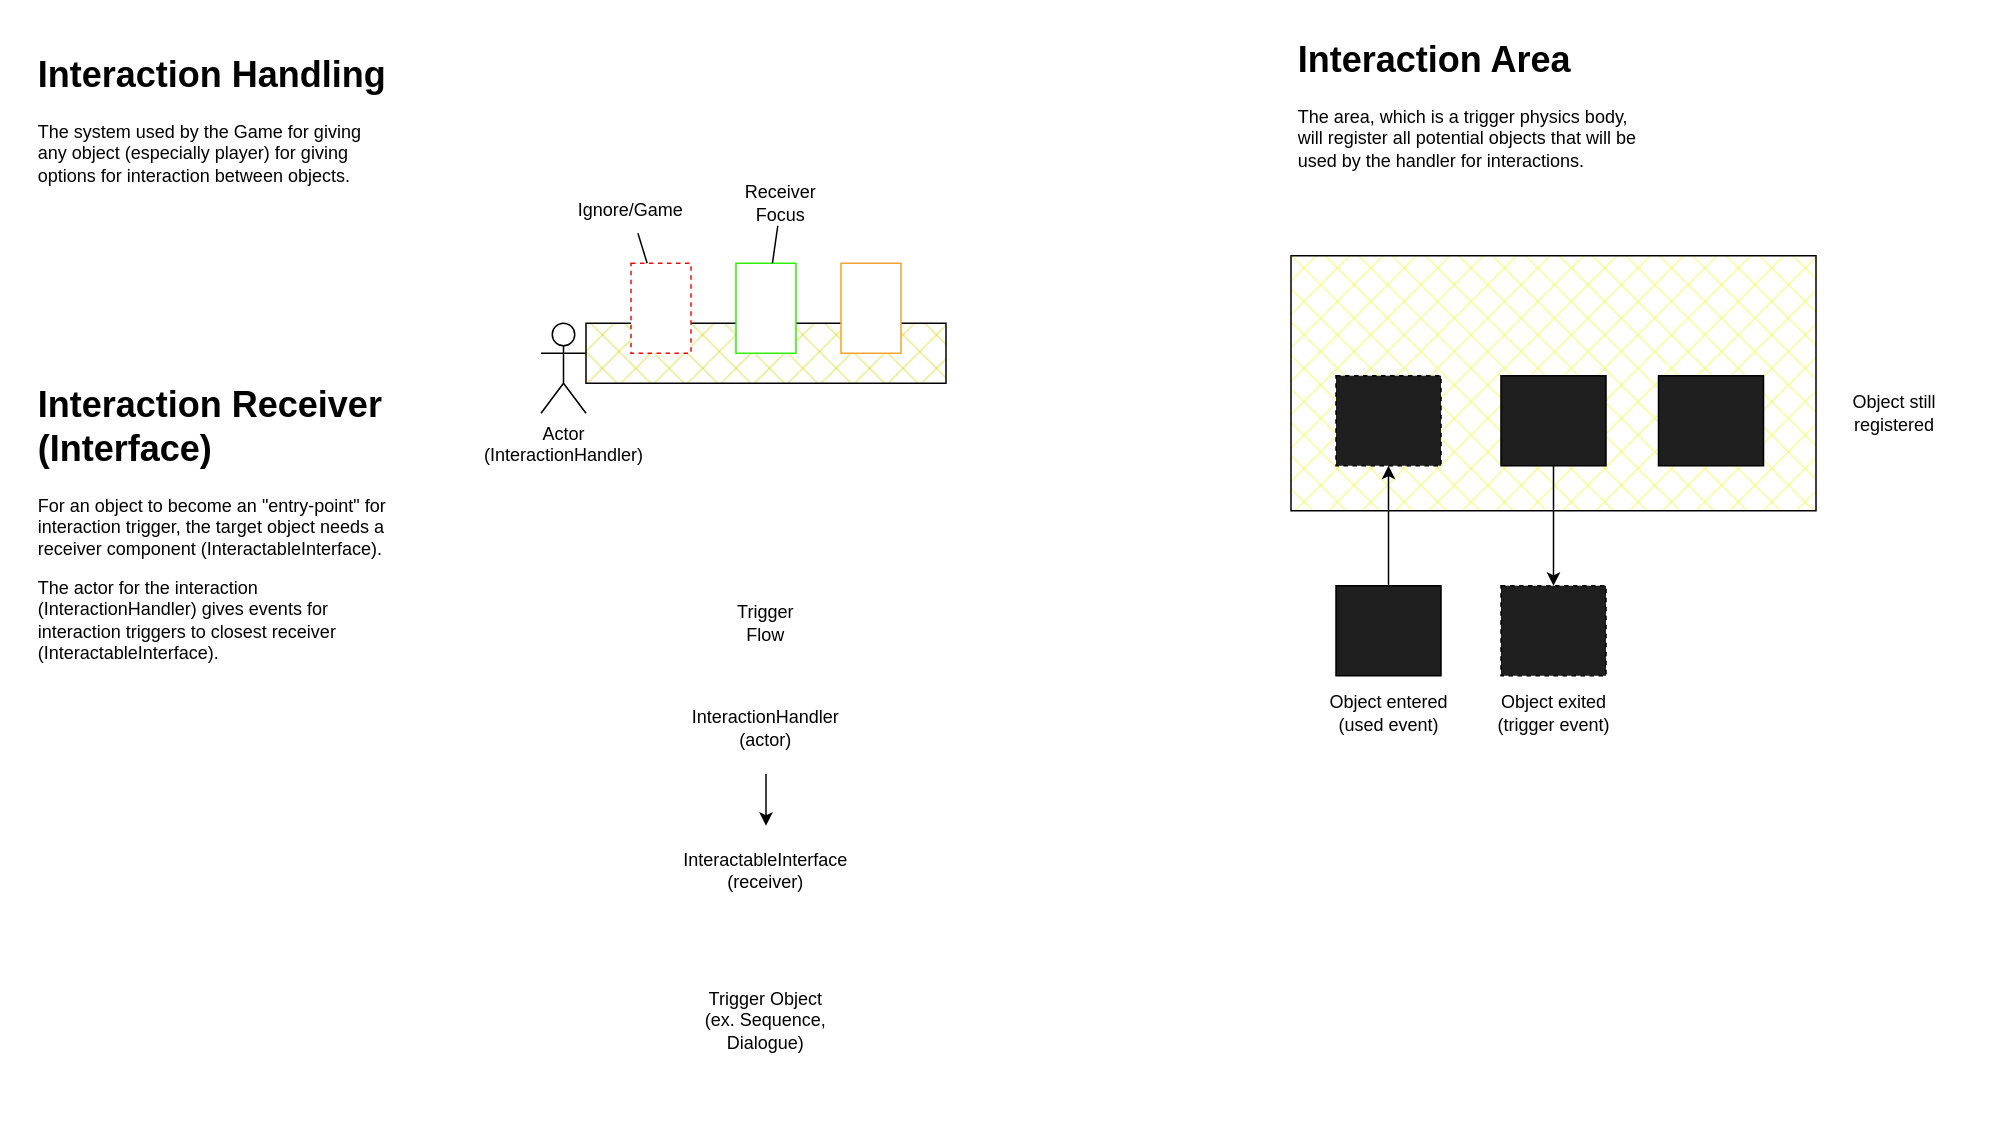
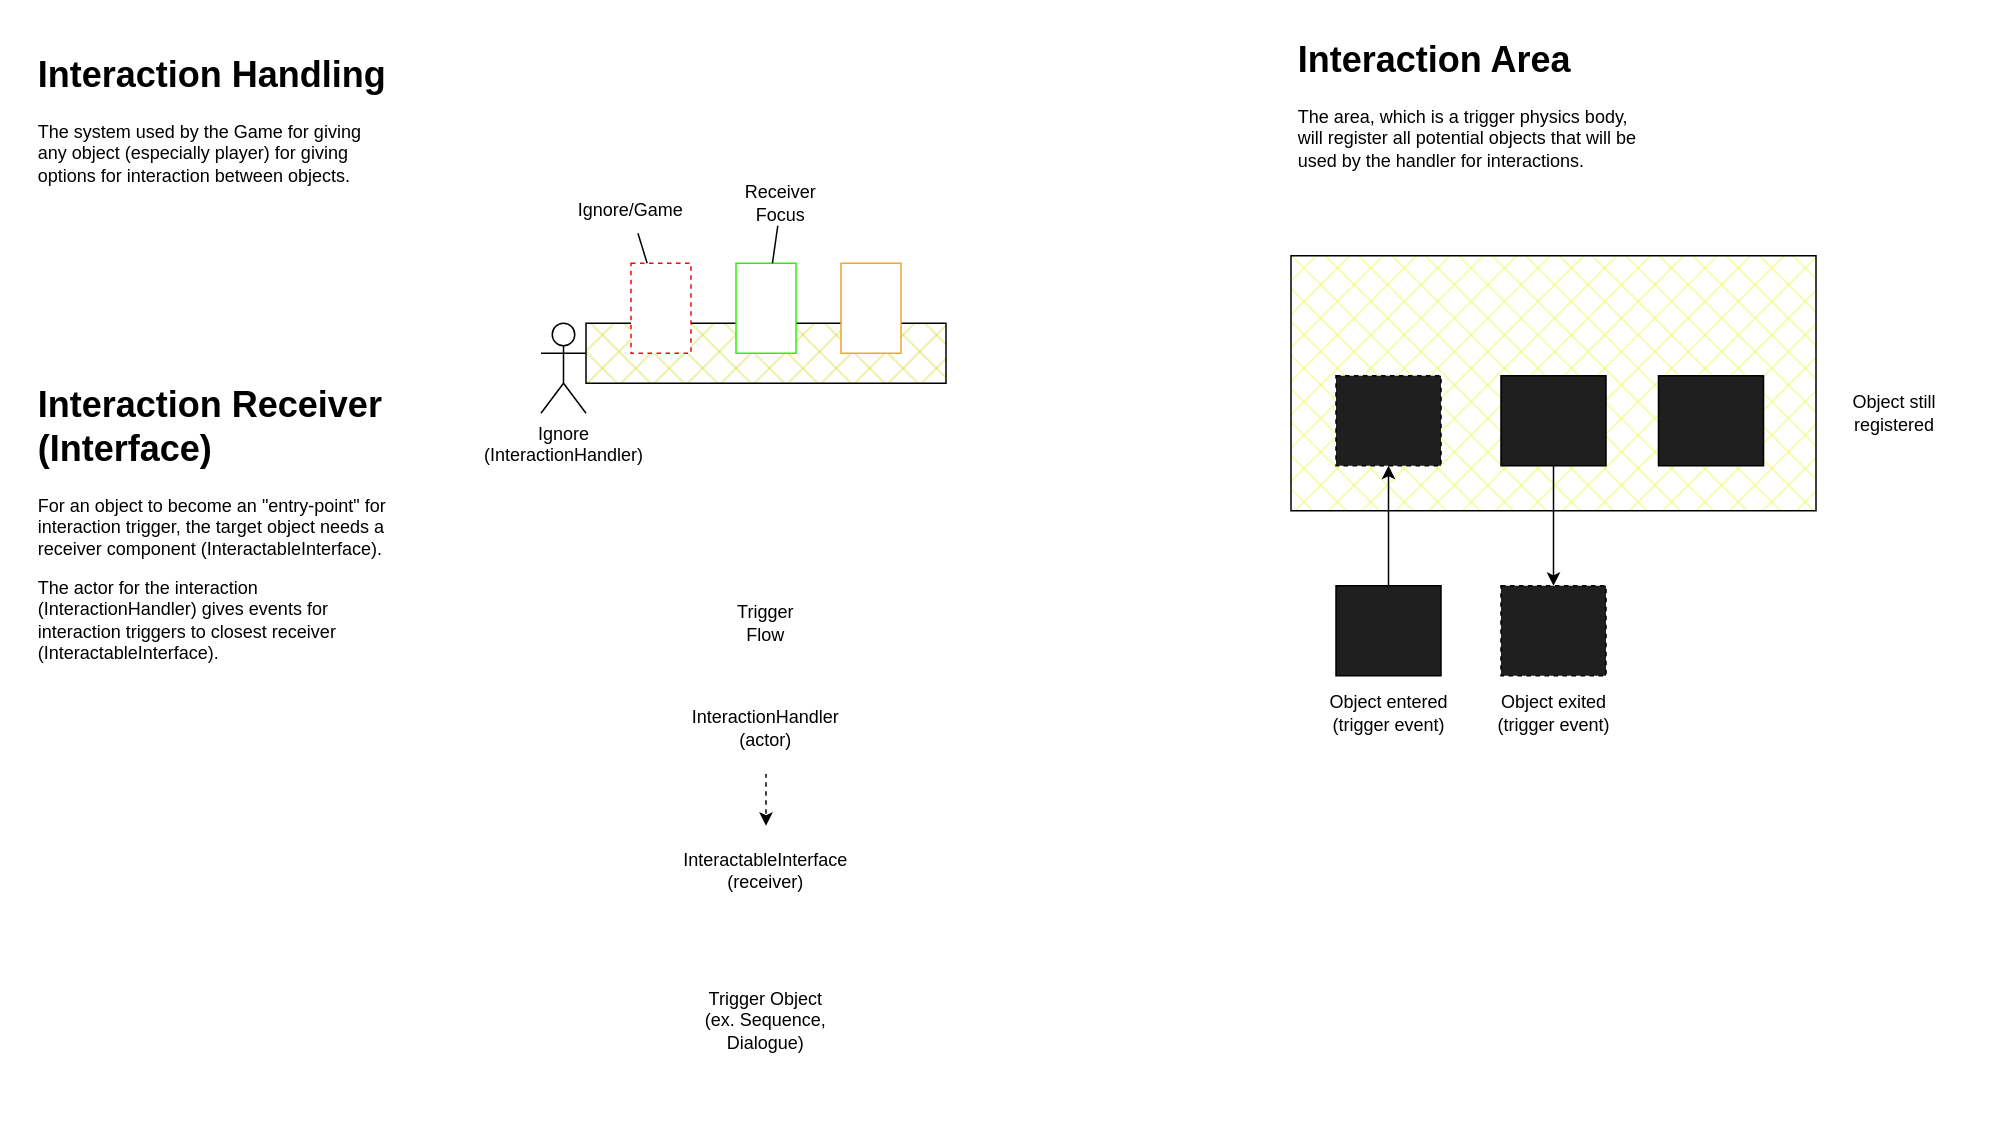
node "Actor (InteractionHandler)": label "Actor (InteractionHandler)" -> "Ignore (InteractionHandler)"
node "Object entered (used event)": label "Object entered (used event)" -> "Object entered (trigger event)"
edge "InteractionHandler (actor)" -> "InteractableInterface (receiver)": style solid -> dashed
